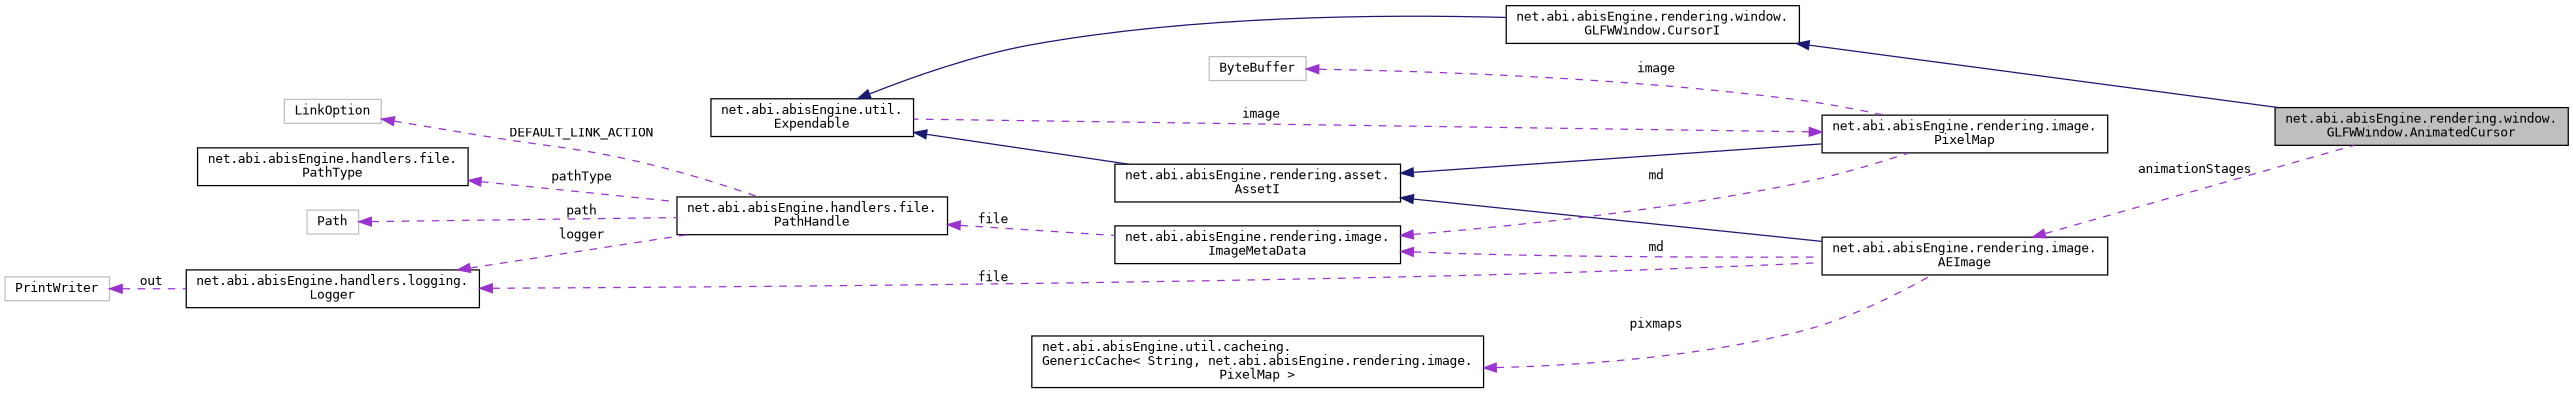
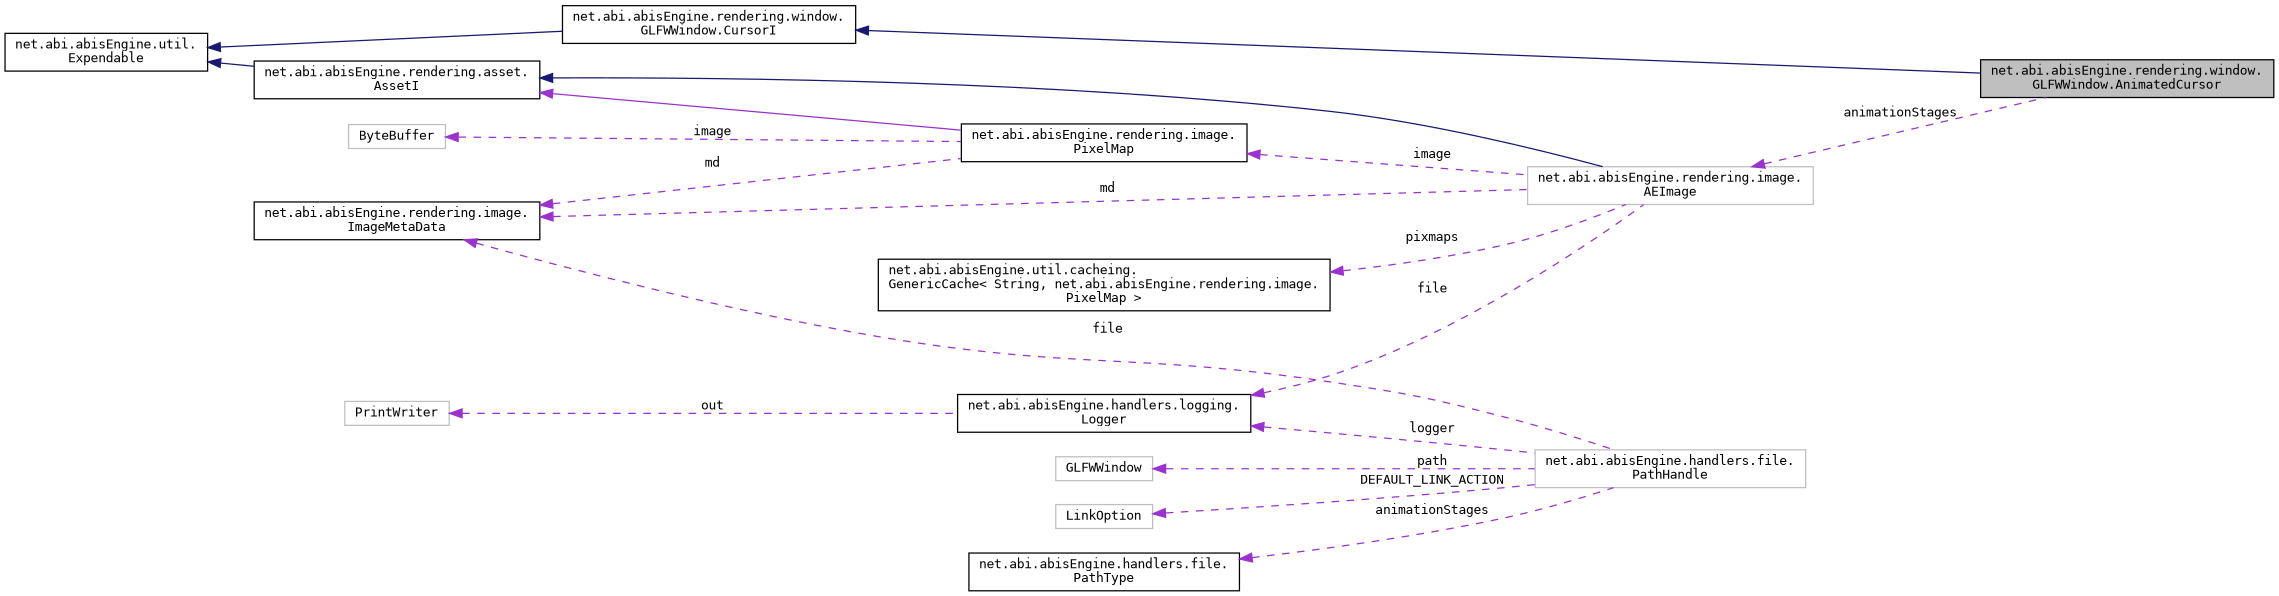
edge "net.abi.abisEngine.util. Expendable" -> "net.abi.abisEngine.rendering.image. PixelMap": now "net.abi.abisEngine.rendering.image. AEImage" -> "net.abi.abisEngine.rendering.image. PixelMap"
edge "net.abi.abisEngine.rendering.image. PixelMap" -> "net.abi.abisEngine.rendering.asset. AssetI": color midnightblue -> darkorchid3
edge "net.abi.abisEngine.handlers.file. PathHandle" -> "net.abi.abisEngine.handlers.file. PathType": label " pathType" -> " animationStages"
node "net.abi.abisEngine.handlers.file. PathHandle": color black -> grey75
node "Path": label "Path" -> "GLFWWindow"
edge "net.abi.abisEngine.rendering.image. ImageMetaData" -> "net.abi.abisEngine.handlers.file. PathHandle": reversed
node "net.abi.abisEngine.rendering.image. AEImage": color black -> grey75
